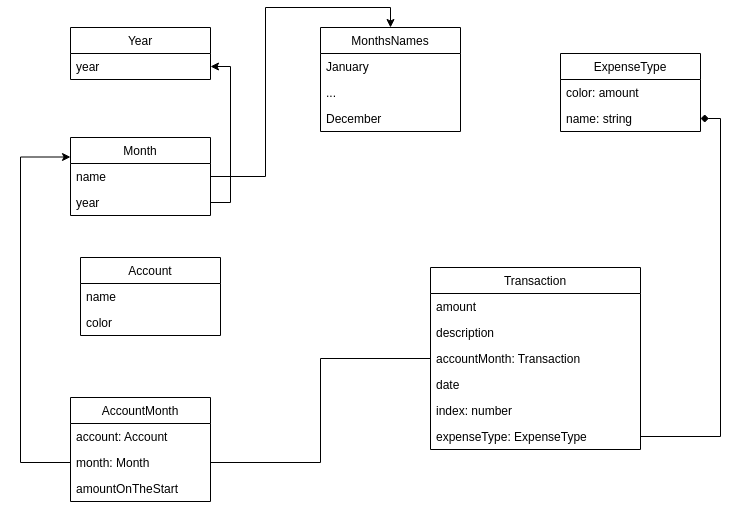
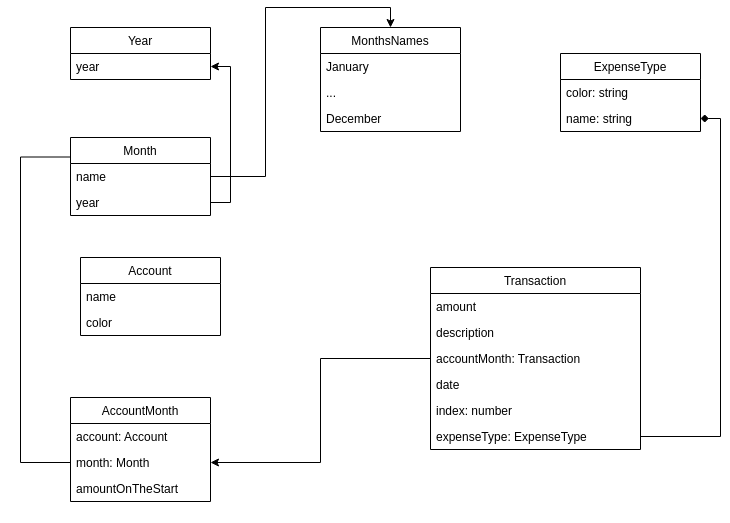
node "color: amount": label "color: amount" -> "color: string"
edge "month: Month" -> "Month": arrowhead classic -> none
edge "accountMonth: Transaction" -- "month: Month": arrowhead none -> classic
